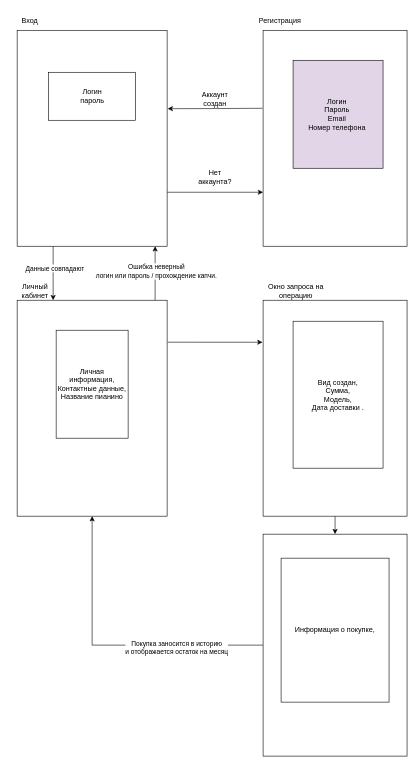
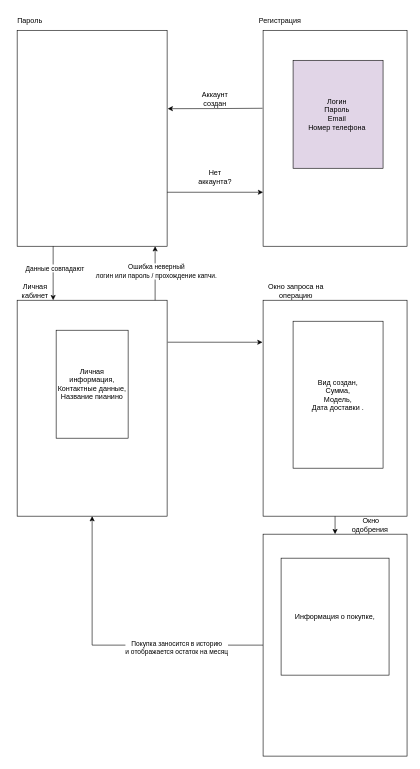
node "Вход": label "Вход" -> "Пароль"
node "Логин пароль": removed
node "Личный кабинет": label "Личный кабинет" -> "Личная кабинет"
node "Окно одобрения": added
node "Информация о покупке,": size 108x144 -> 108x117
